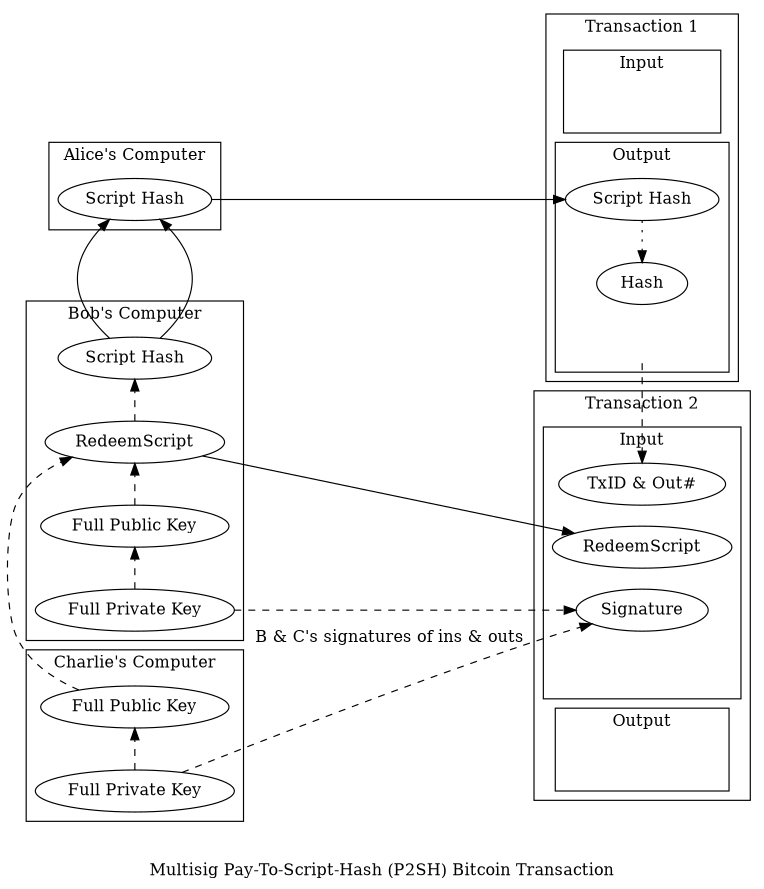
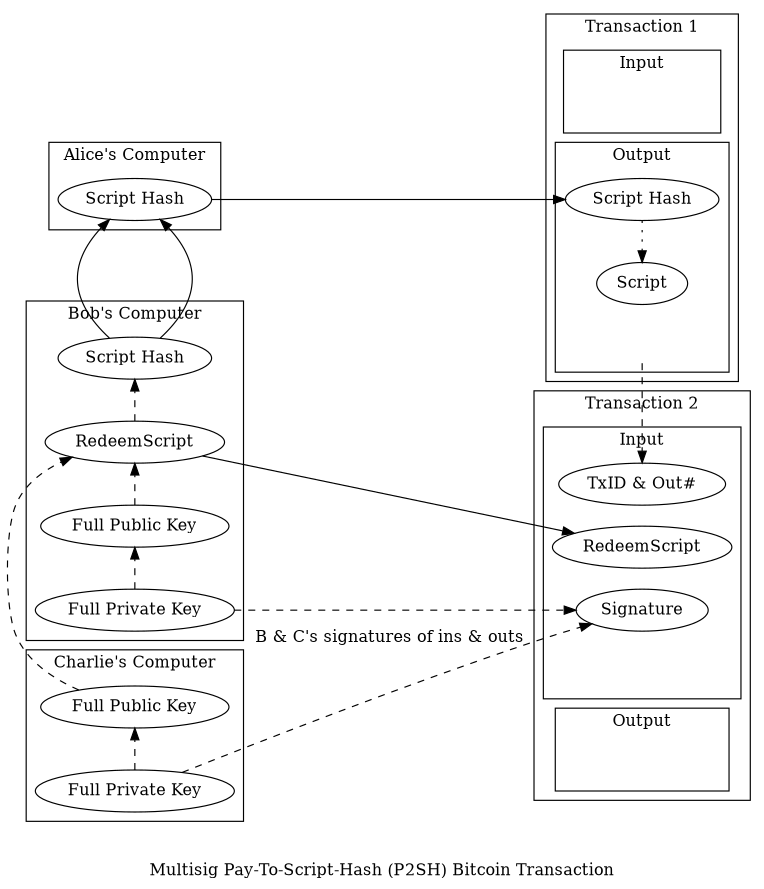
node "Hash": label "Hash" -> "Script"
